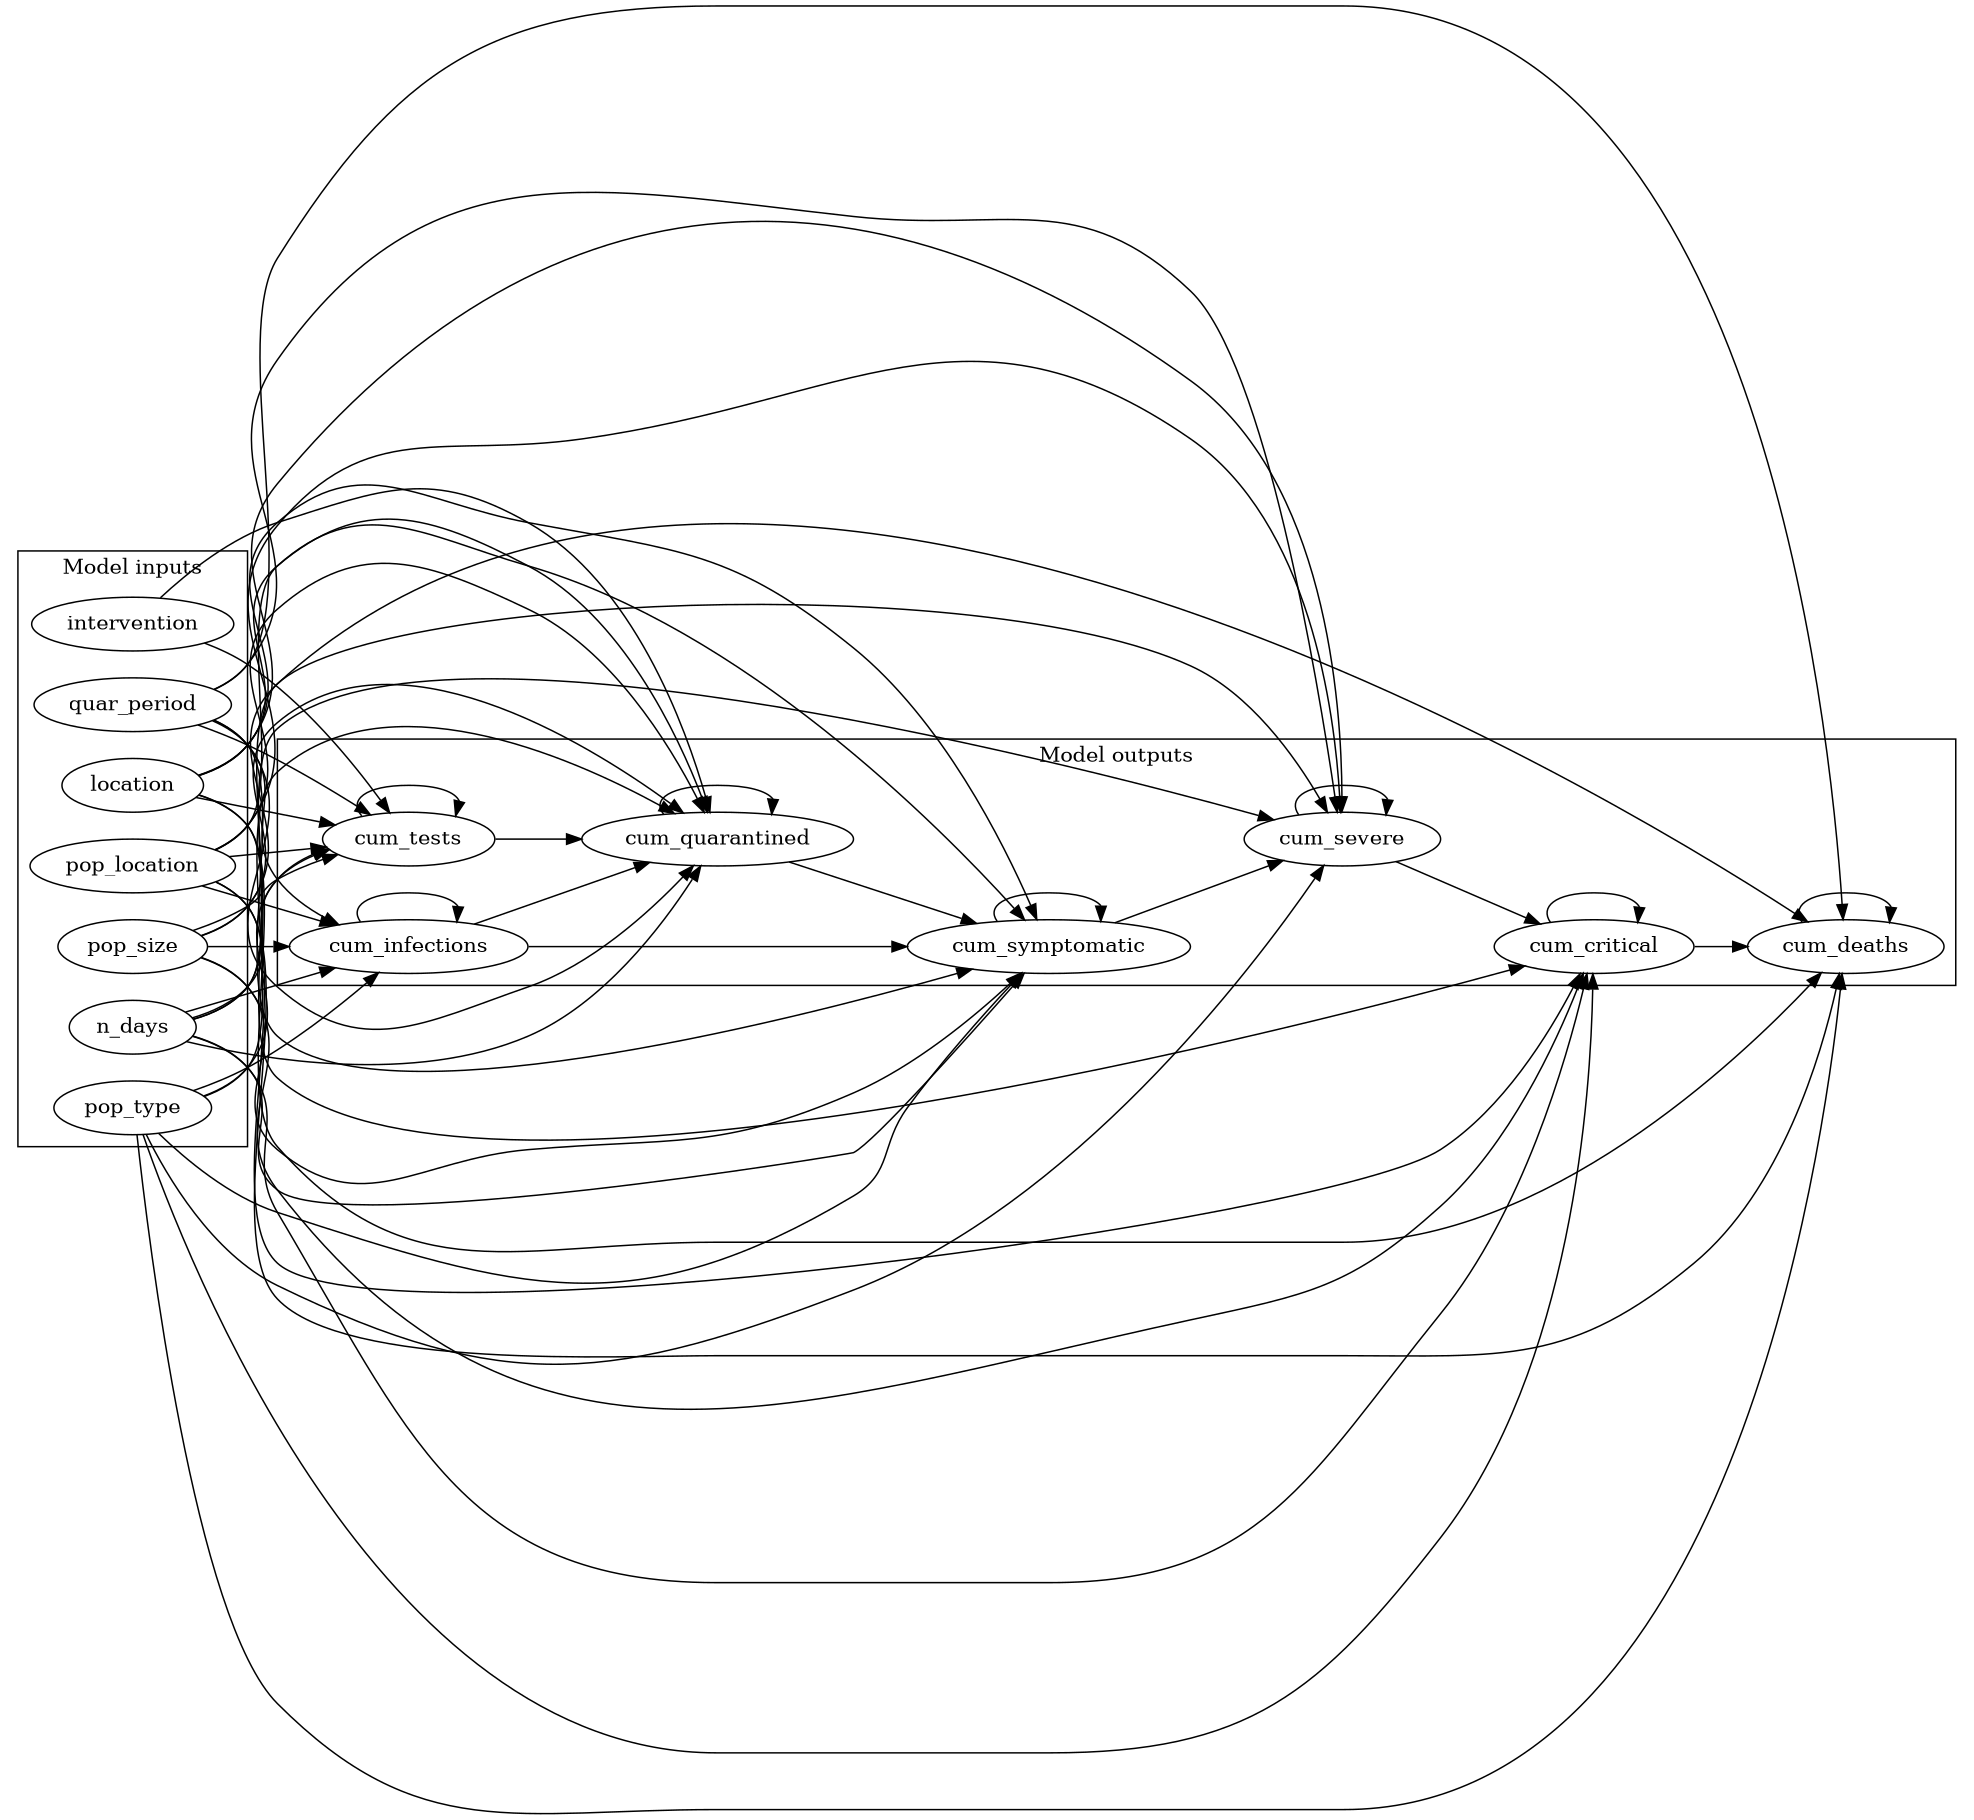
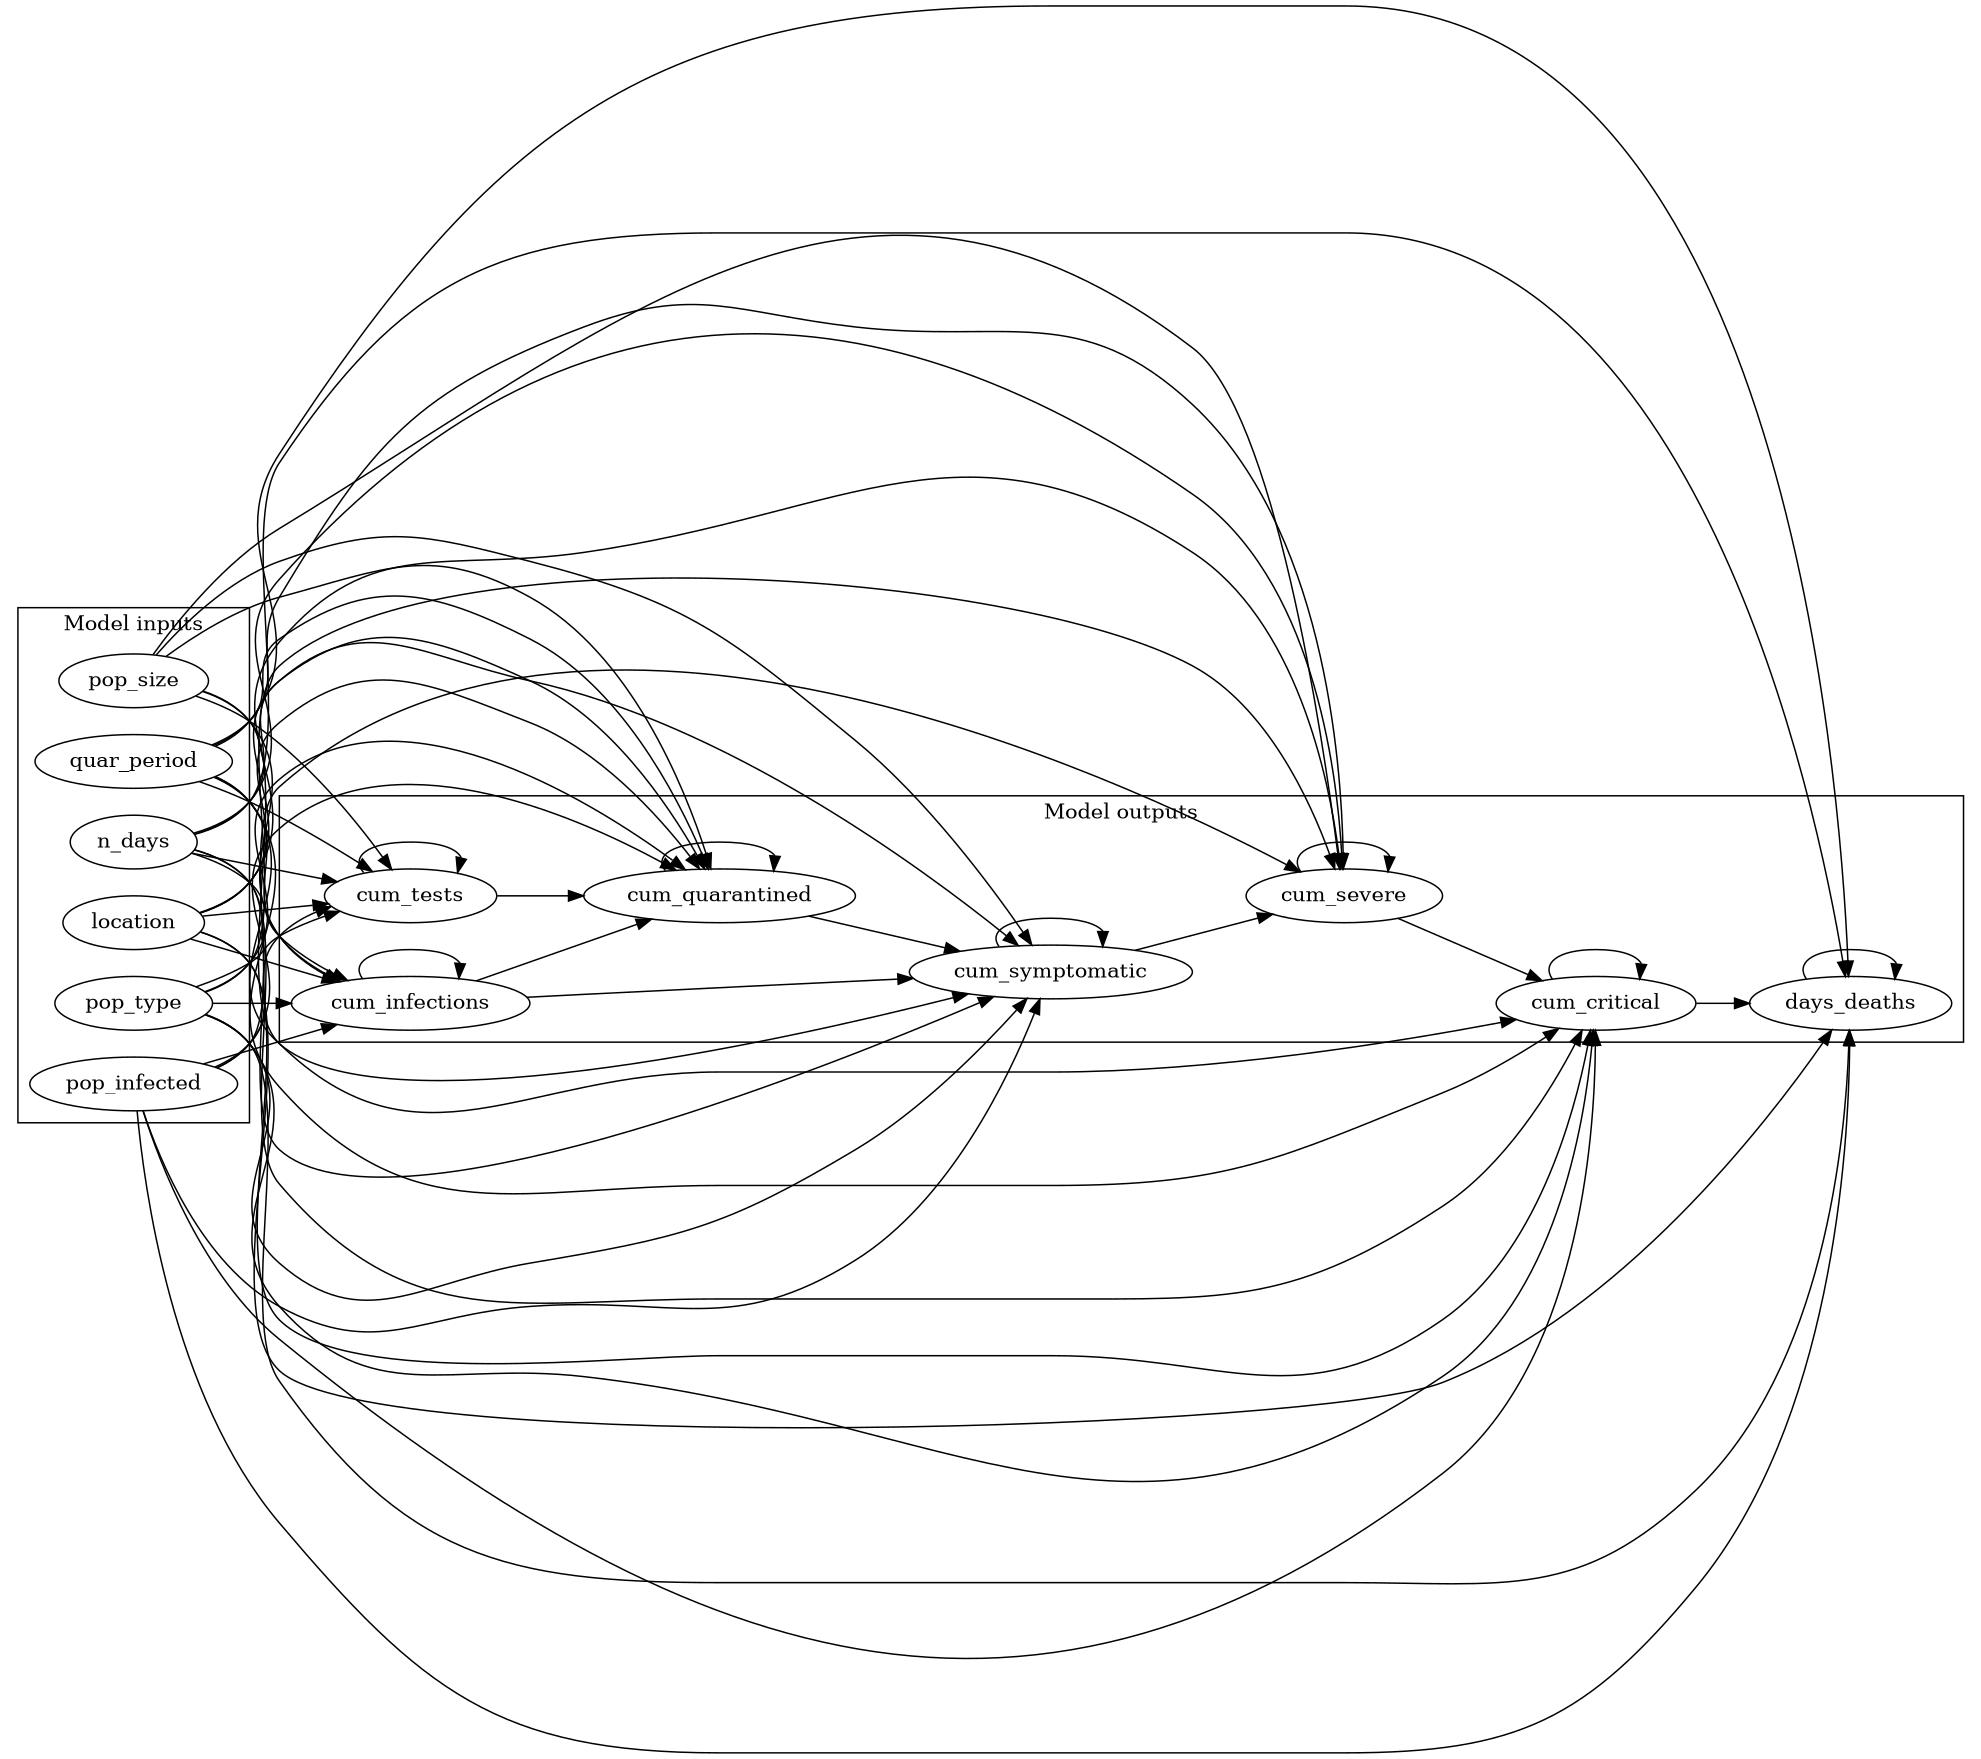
node "intervention": removed
node "pop_location": label "pop_location" -> "pop_infected"
node "cum_deaths": label "cum_deaths" -> "days_deaths"
edge "location" -> "cum_infections": added
edge "quar_period" -> "cum_critical": added
